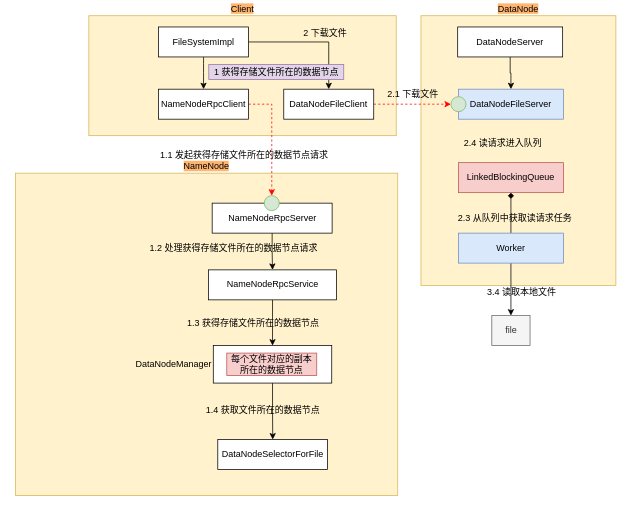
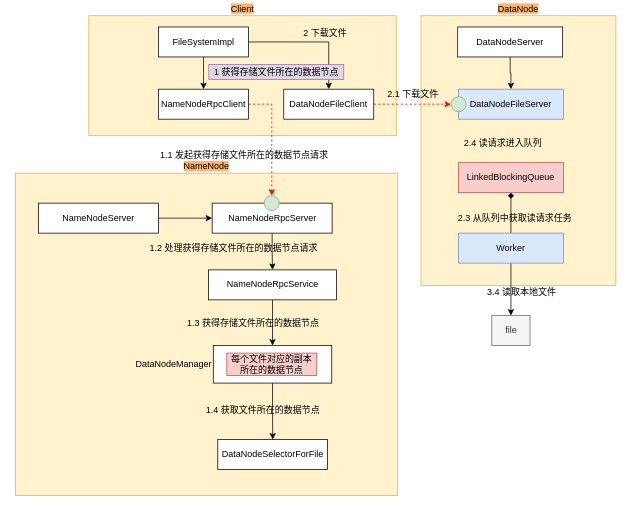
node "NameNodeServer": added
edge "NameNodeServer" -> "NameNodeRpcServer": added
